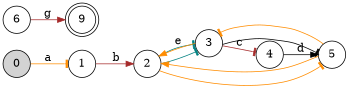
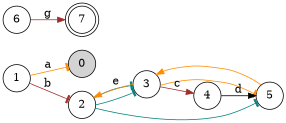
node "9": label "9" -> "7"
edge "5" -> "3": arrowhead tee -> normal
edge "3" -> "5": color black -> darkorange
edge "3" -> "4": arrowhead tee -> normal
edge "0" -> "1": reversed
edge "1" -> "2": arrowhead normal -> tee
edge "5" -> "2": removed
edge "2" -> "5": color darkorange -> teal
